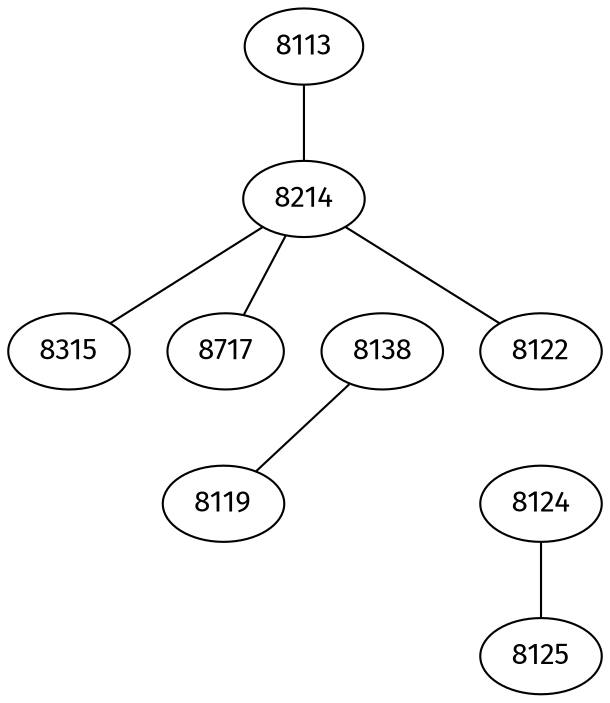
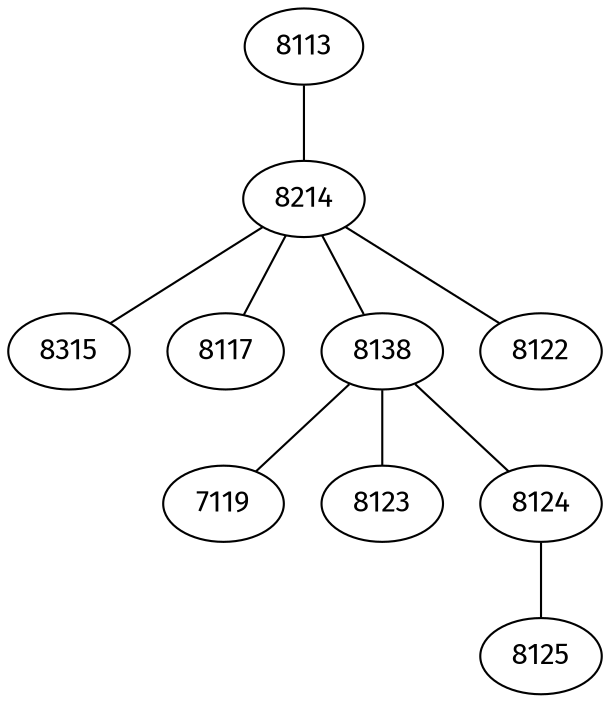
edge "8214" -- "8138": added
node "8717": label "8717" -> "8117"
edge "8138" -- "8124": added
node "8119": label "8119" -> "7119"
node "8123": added
